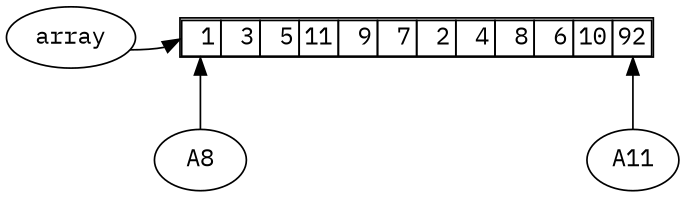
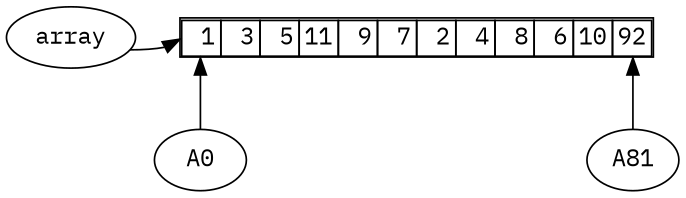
node "A8": label "A8" -> "A0"
node "A11": label "A11" -> "A81"
